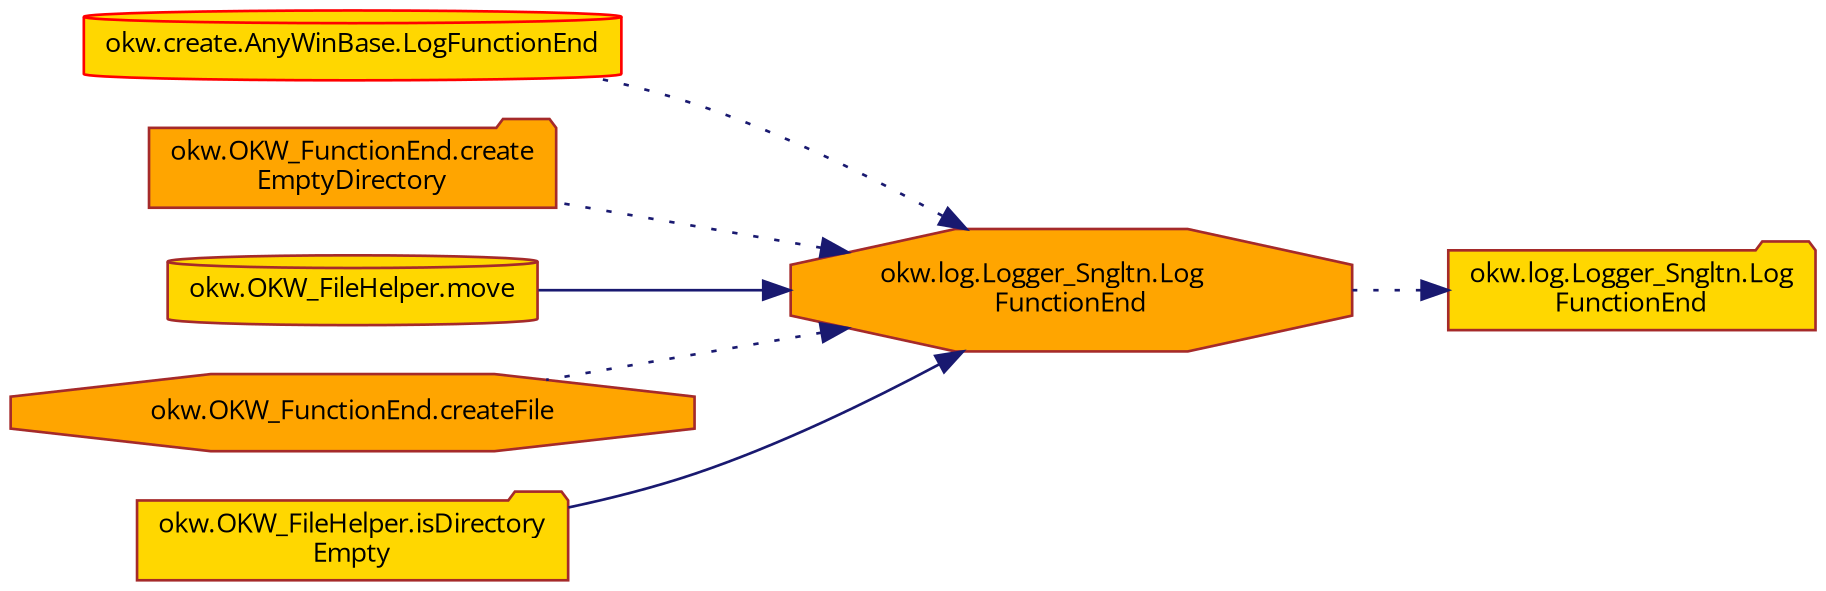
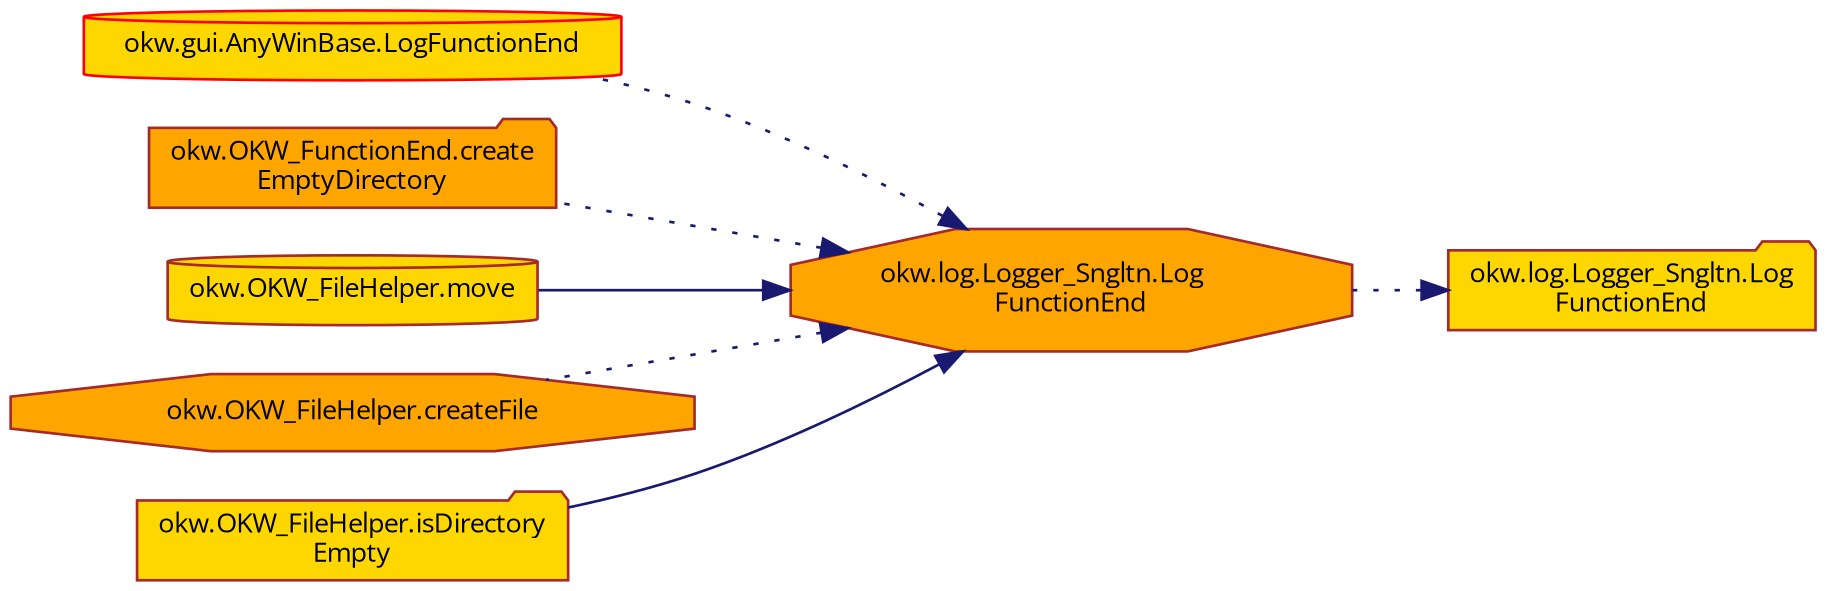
node "okw.create.AnyWinBase.LogFunctionEnd": label "okw.create.AnyWinBase.LogFunctionEnd" -> "okw.gui.AnyWinBase.LogFunctionEnd"
node "okw.OKW_FunctionEnd.createFile": label "okw.OKW_FunctionEnd.createFile" -> "okw.OKW_FileHelper.createFile"
